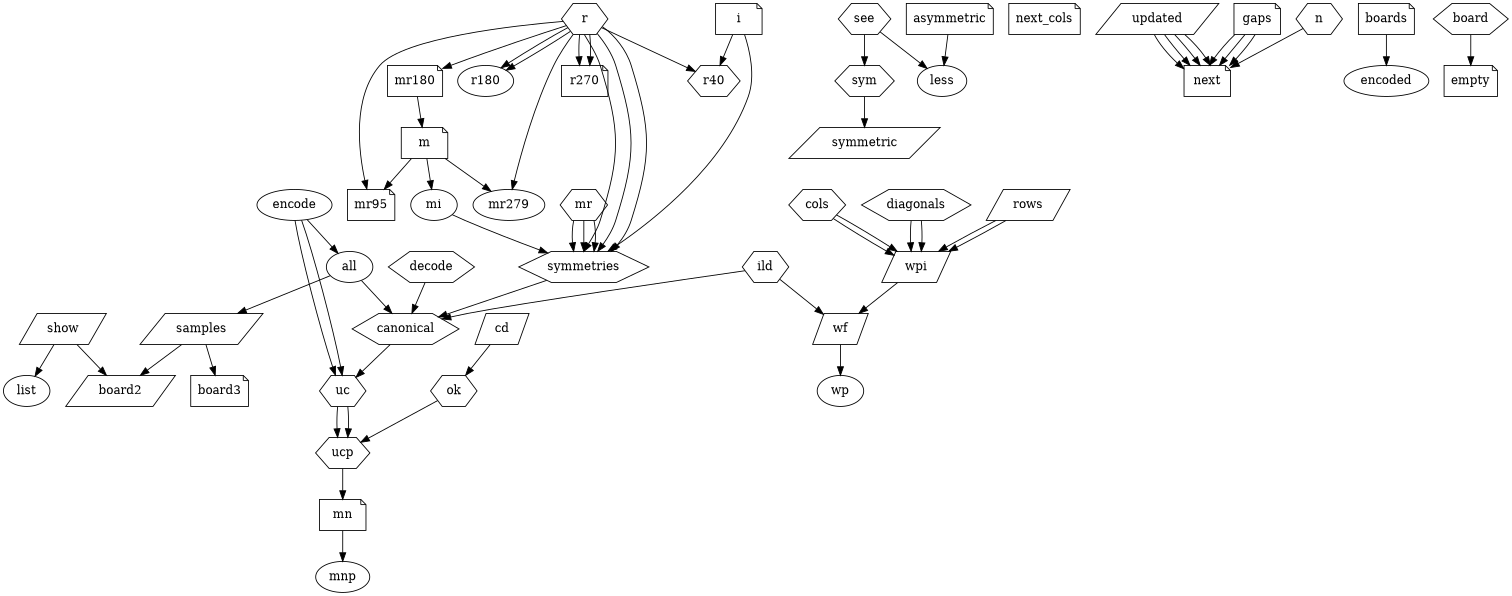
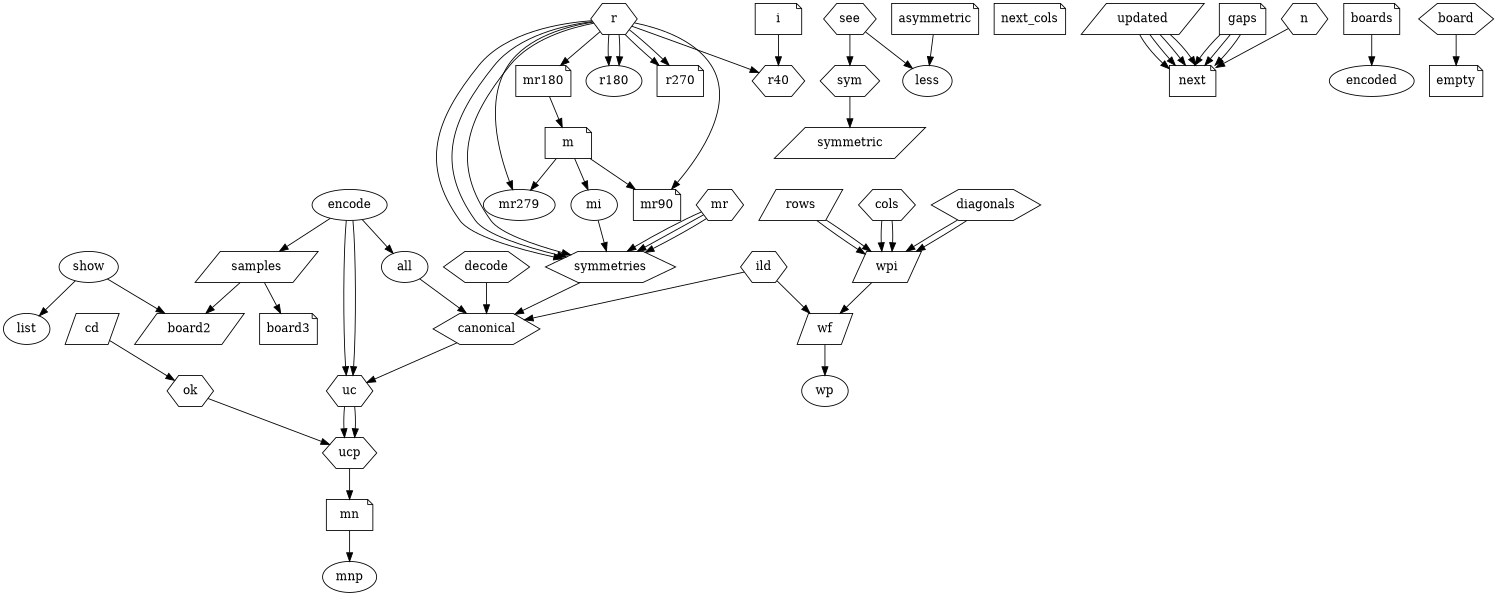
edge "i" -> "symmetries": removed
node "mr95": label "mr95" -> "mr90"
edge "all" -> "samples": now "encode" -> "samples"
node "show": shape parallelogram -> ellipse
